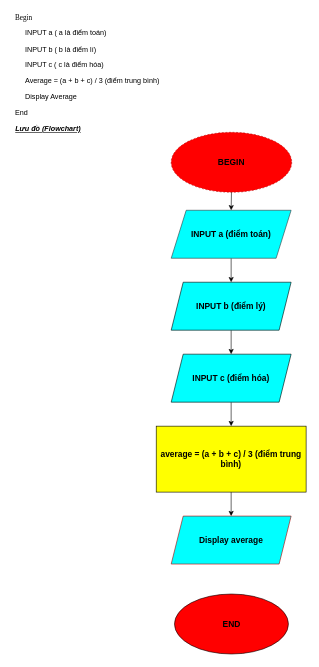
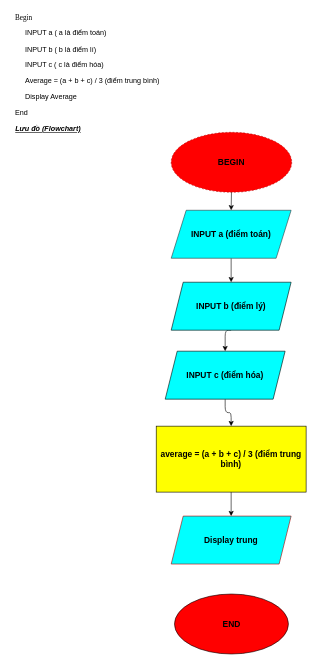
node "INPUT c (điểm hóa)": moved (231, 378) -> (225, 375)
node "Display average": label "Display average" -> "Display trung"
